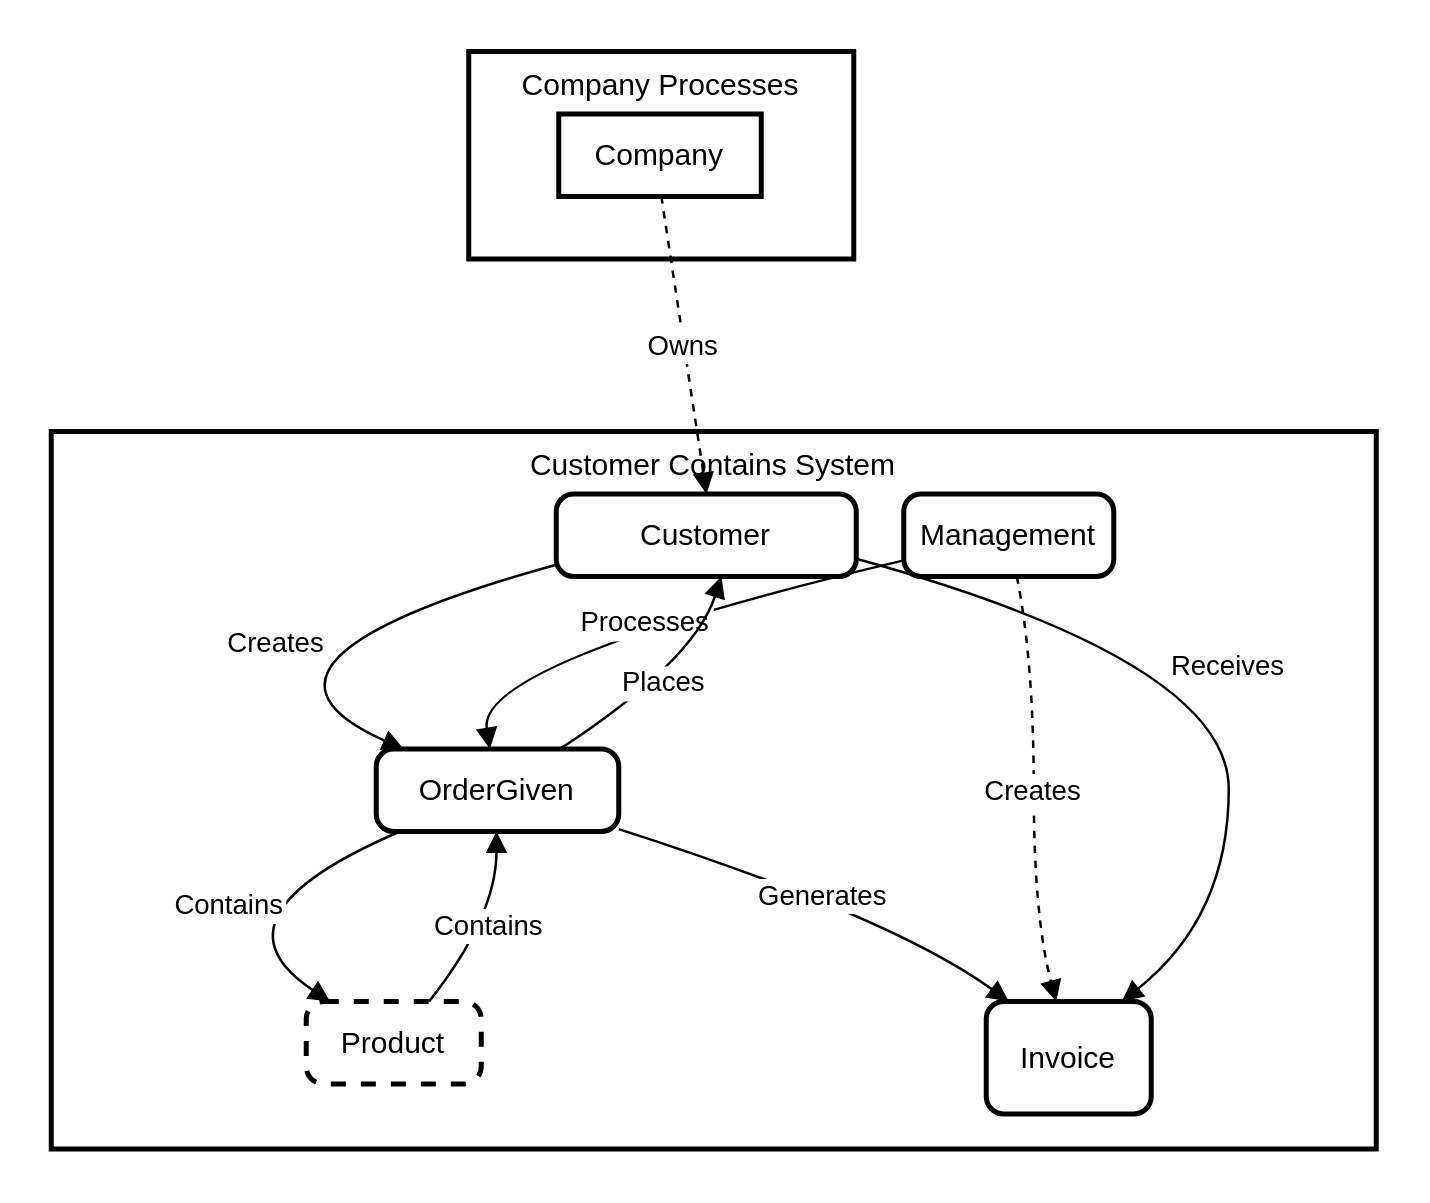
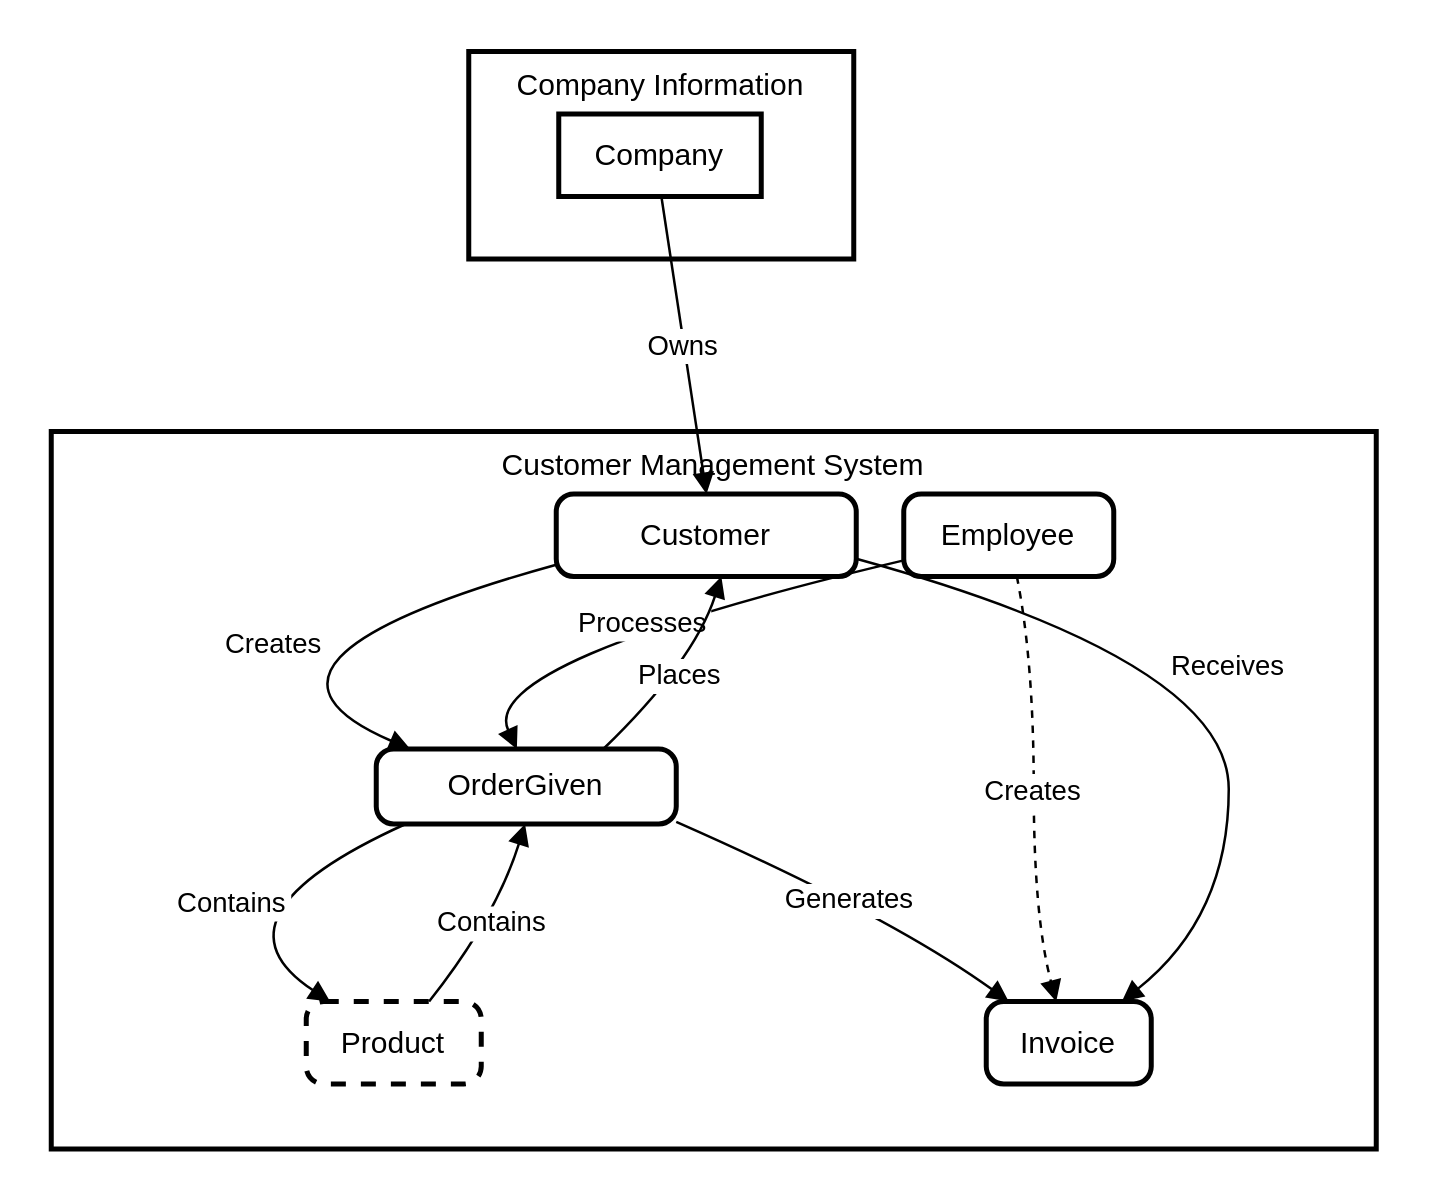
node "Company Processes": label "Company Processes" -> "Company Information"
edge "Company" -> "Customer": style dashed -> solid
node "Customer Contains System": label "Customer Contains System" -> "Customer Management System"
node "Management": label "Management" -> "Employee"
node "OrderGiven": size 243x83 -> 300x75
node "Invoice": size 165x113 -> 165x83
